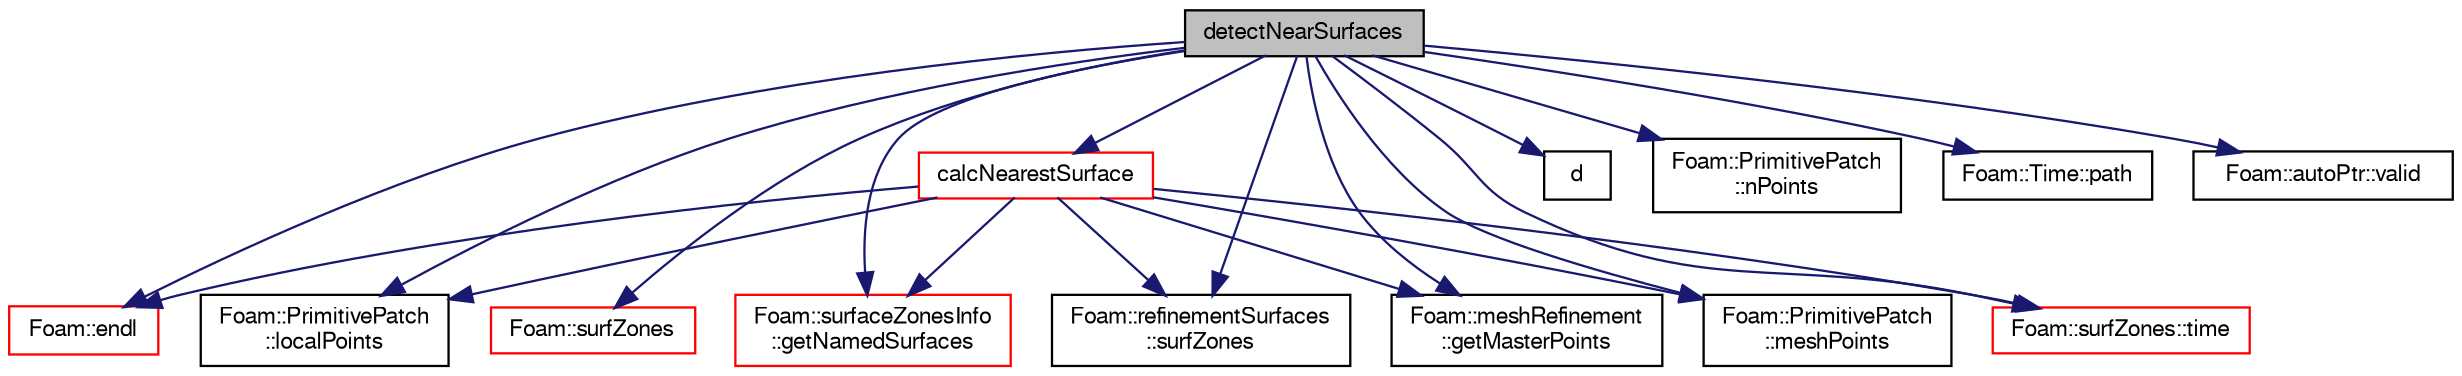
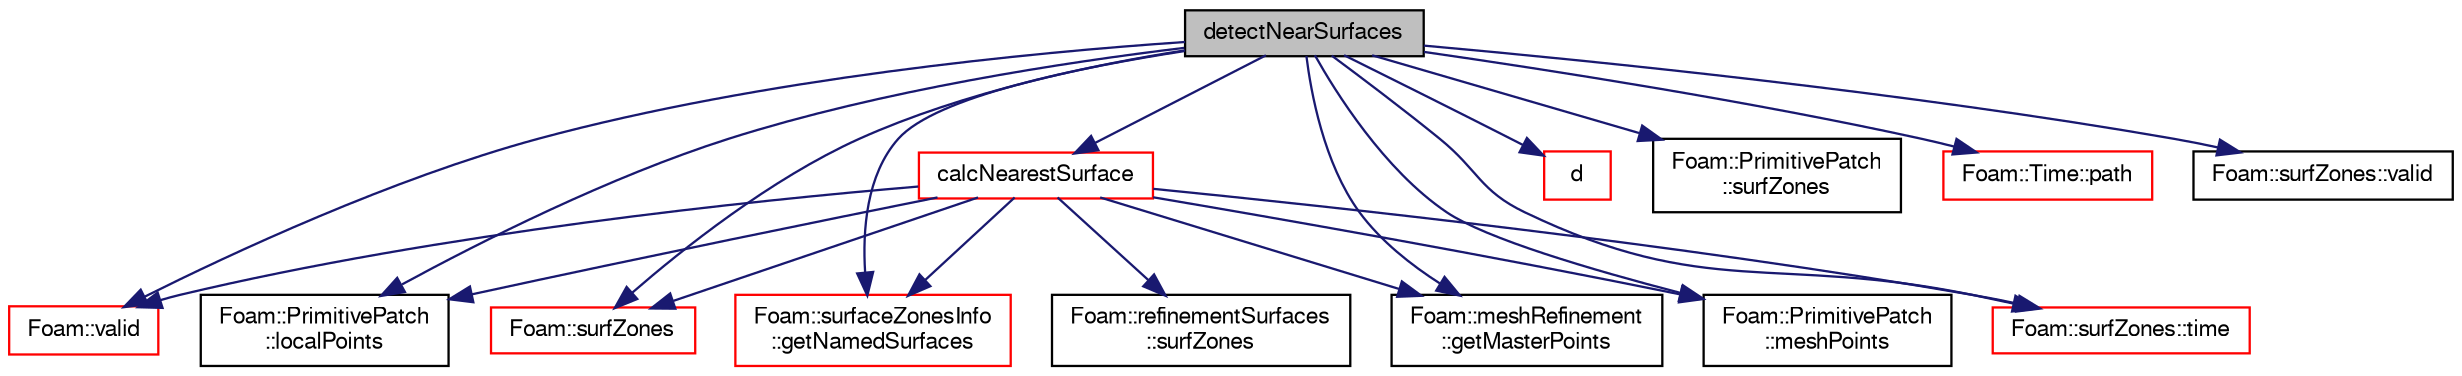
edge "detectNearSurfaces" -> "Foam::refinementSurfaces ::surfZones": removed
node "d": color black -> red
node "Foam::PrimitivePatch ::nPoints": label "Foam::PrimitivePatch ::nPoints" -> "Foam::PrimitivePatch ::surfZones"
node "Foam::Time::path": color black -> red
node "Foam::autoPtr::valid": label "Foam::autoPtr::valid" -> "Foam::surfZones::valid"
edge "calcNearestSurface" -> "Foam::surfZones": added
node "Foam::endl": label "Foam::endl" -> "Foam::valid"
